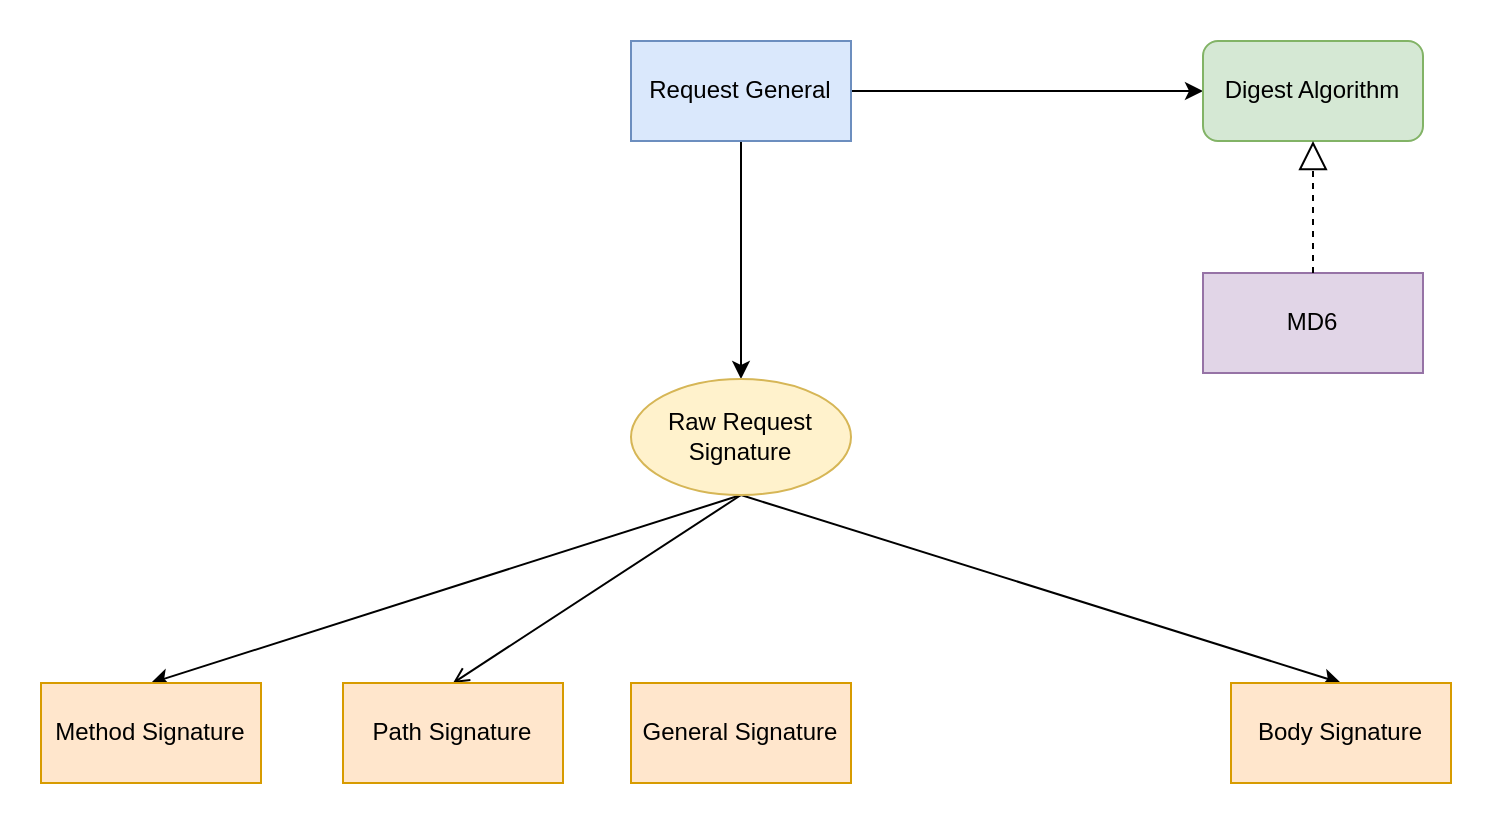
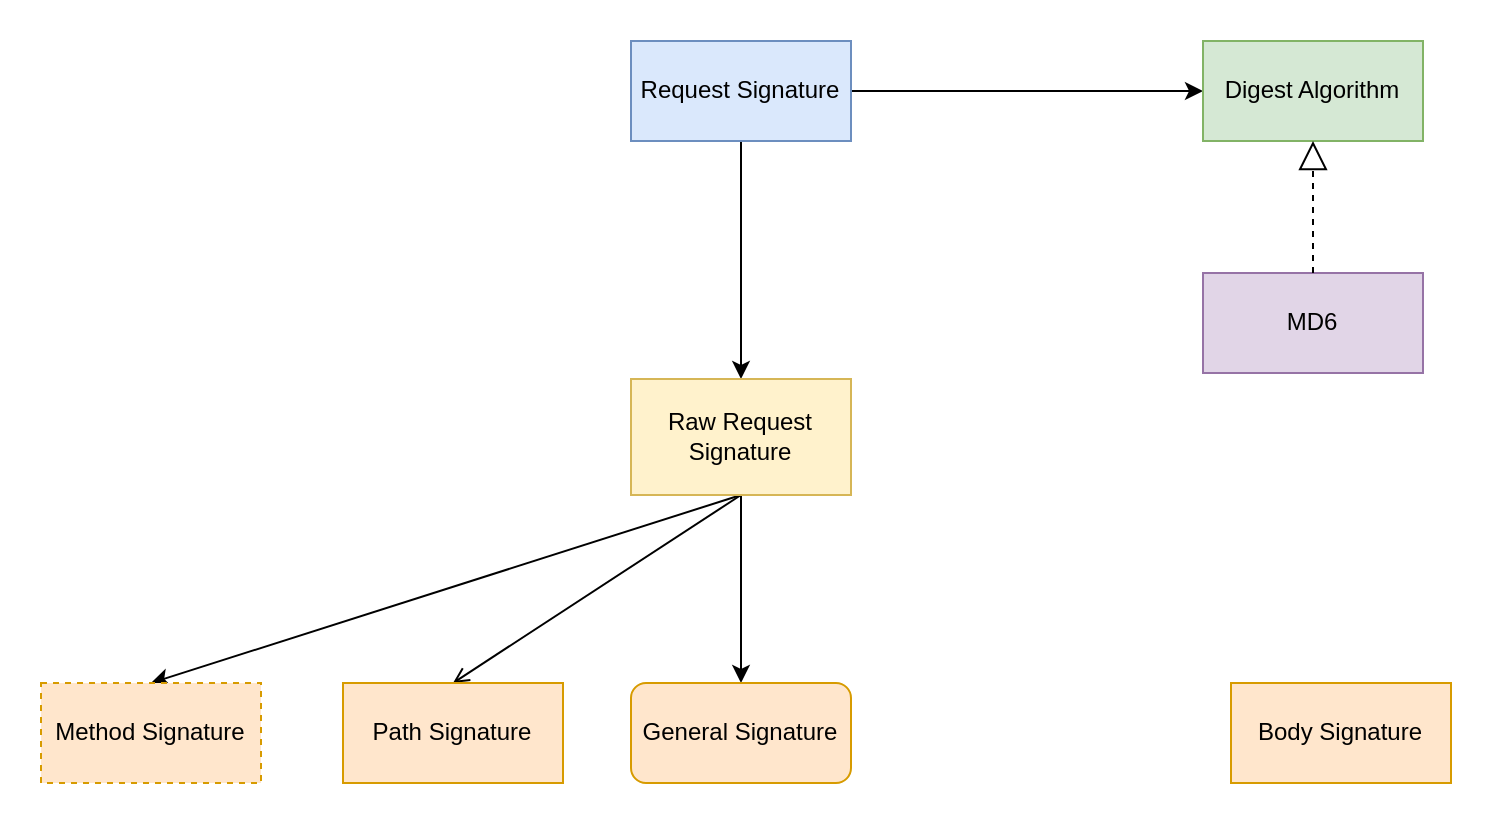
node "Request General": label "Request General" -> "Request Signature"
node "Digest Algorithm": shape rounded rectangle -> rectangle
node "Raw Request Signature": shape ellipse -> rectangle
edge "Raw Request Signature" -> "General Signature": added
edge "Raw Request Signature" -> "Body Signature": removed
node "Method Signature": style solid -> dashed
node "General Signature": shape rectangle -> rounded rectangle
